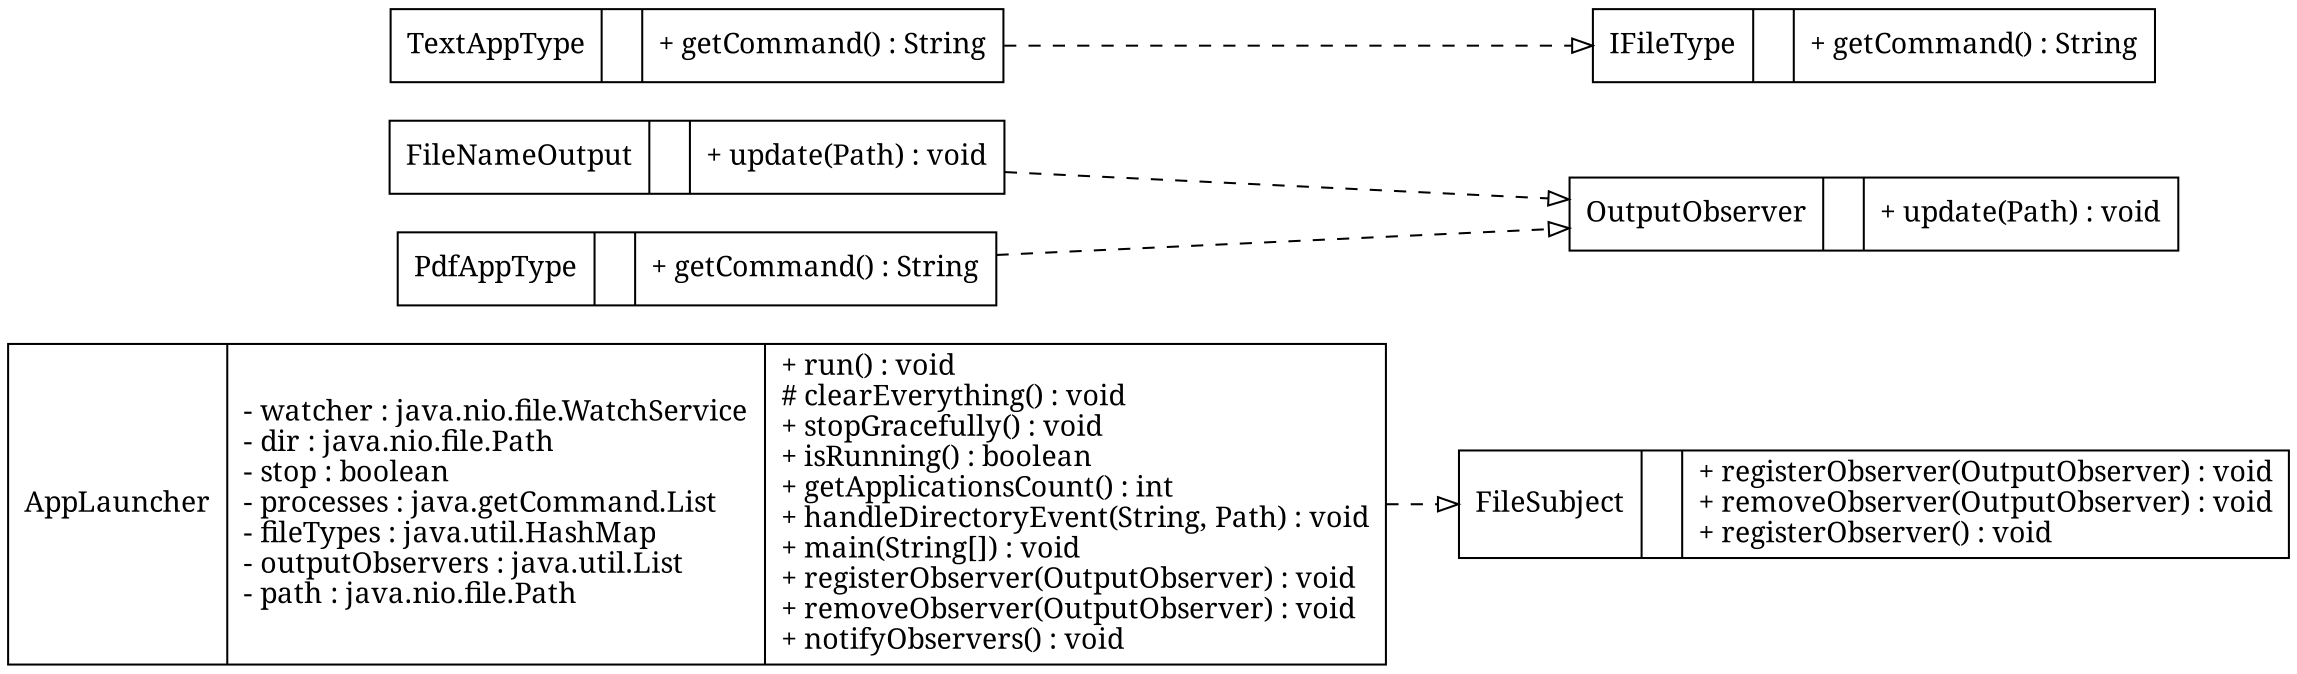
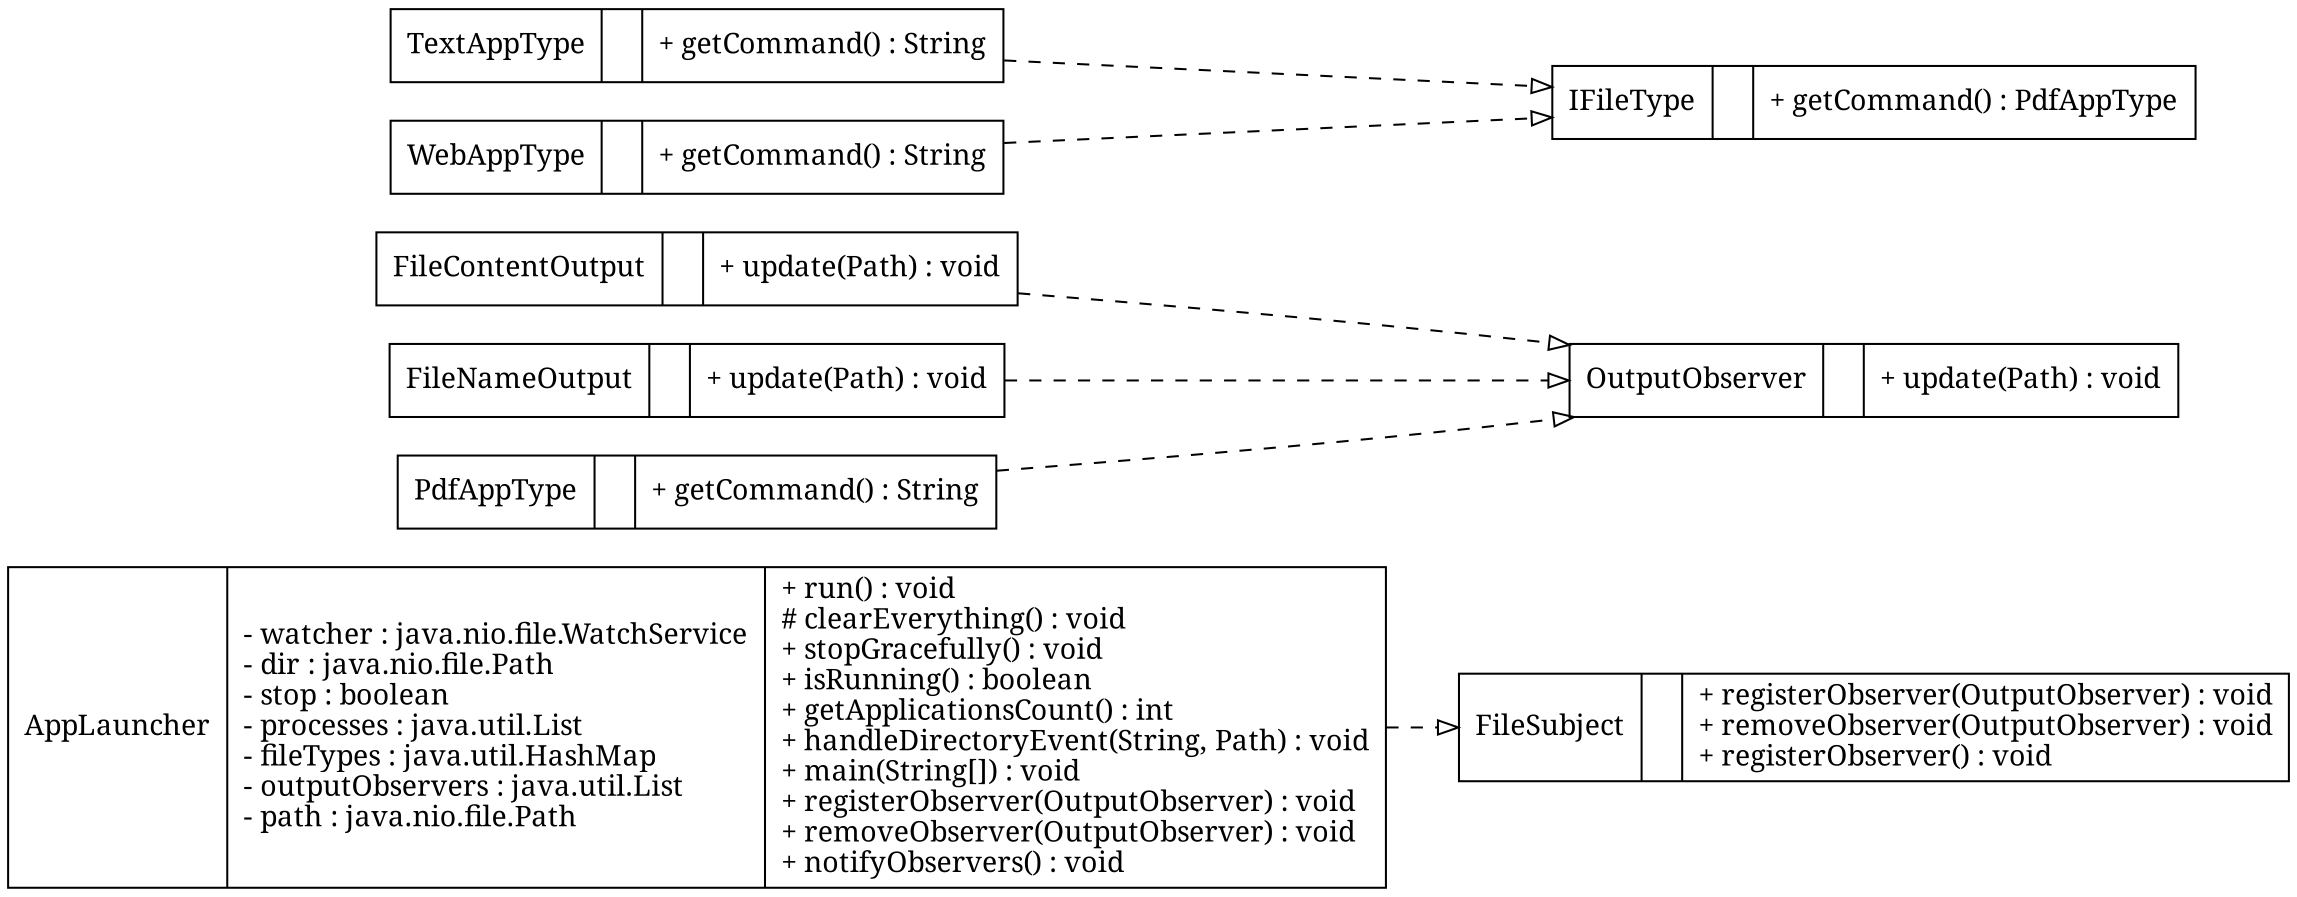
node "IFileType": text "+ getCommand() : String" -> "+ getCommand() : PdfAppType"
node "WebAppType": added
node "FileContentOutput": added
node "AppLauncher": text "- processes : java.getCommand.List" -> "- processes : java.util.List"
